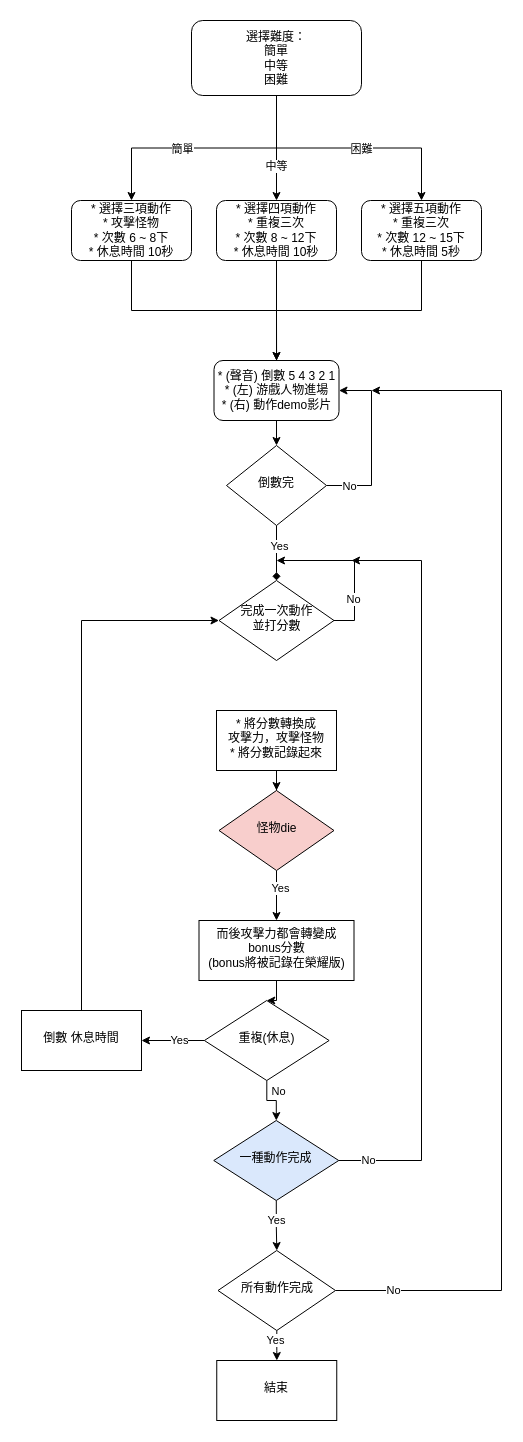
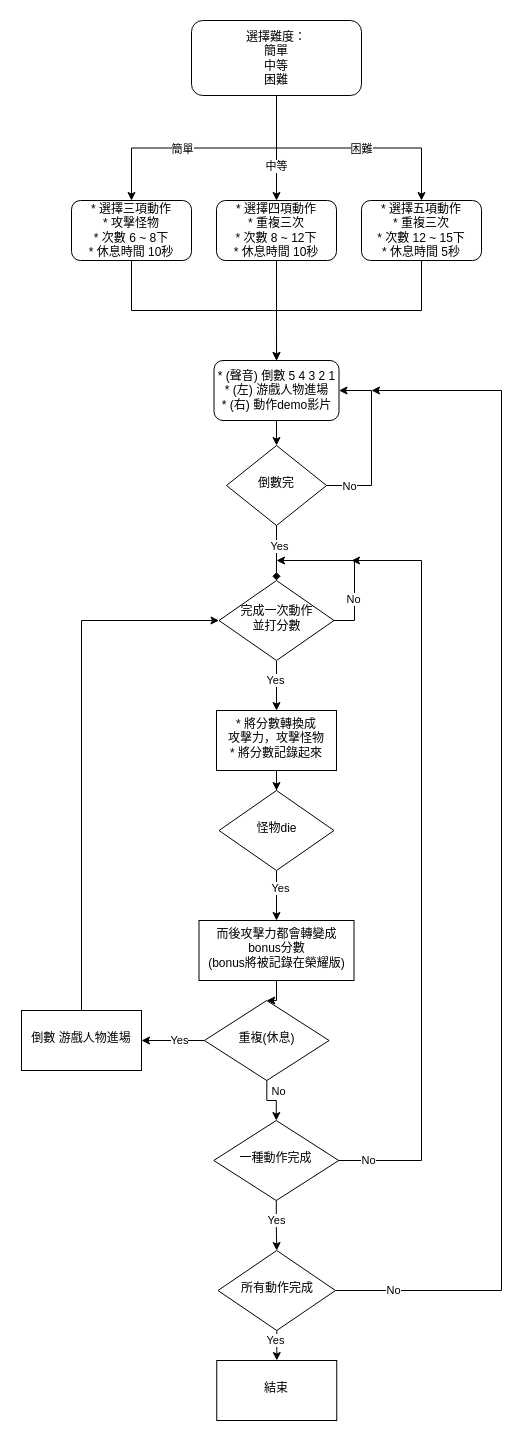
edge "完成一次動作 並打分數" -> "* 將分數轉換成 攻擊力，攻擊怪物 * 將分數記錄起來": added, label "Yes"
node "怪物die": fillcolor #f8cecc -> #ffffff
node "倒數 休息時間": label "倒數 休息時間" -> "倒數 游戲人物進場"
node "一種動作完成": fillcolor #dae8fc -> #ffffff
